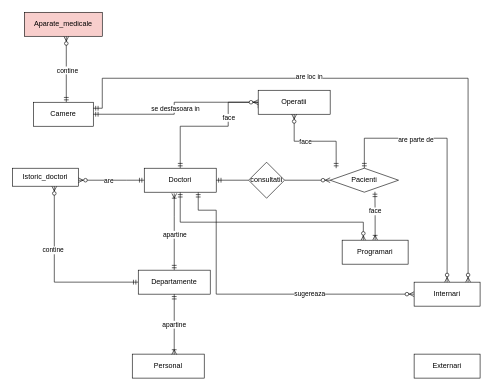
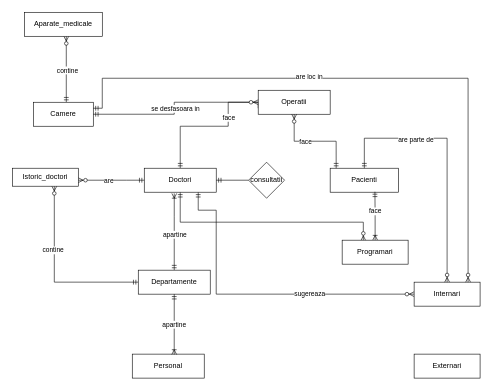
node "Aparate_medicale": fillcolor #f8cecc -> #ffffff
edge "consultatii" -> "Pacienti": removed
node "Pacienti": shape diamond -> rectangle
